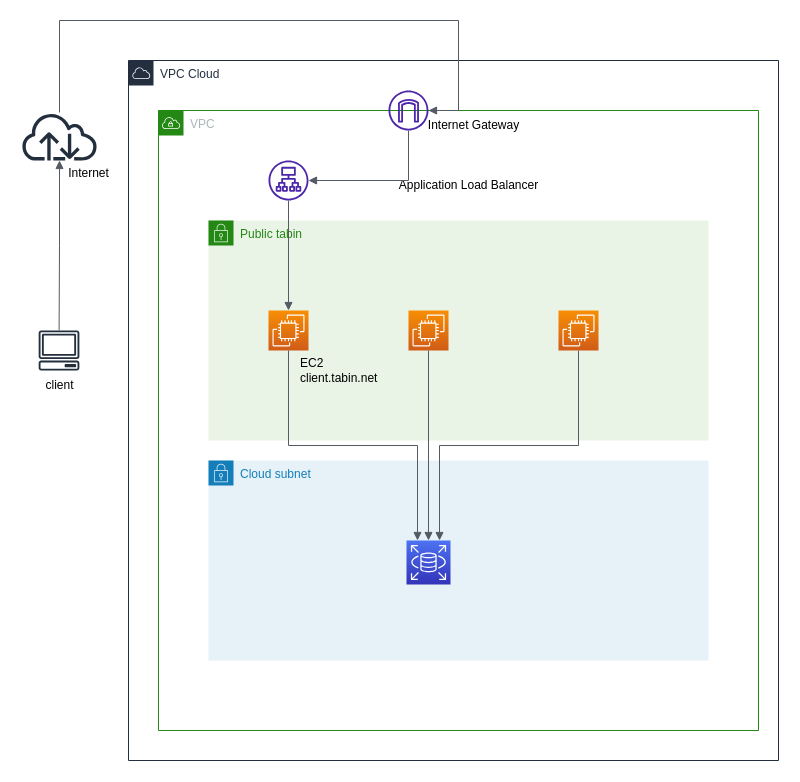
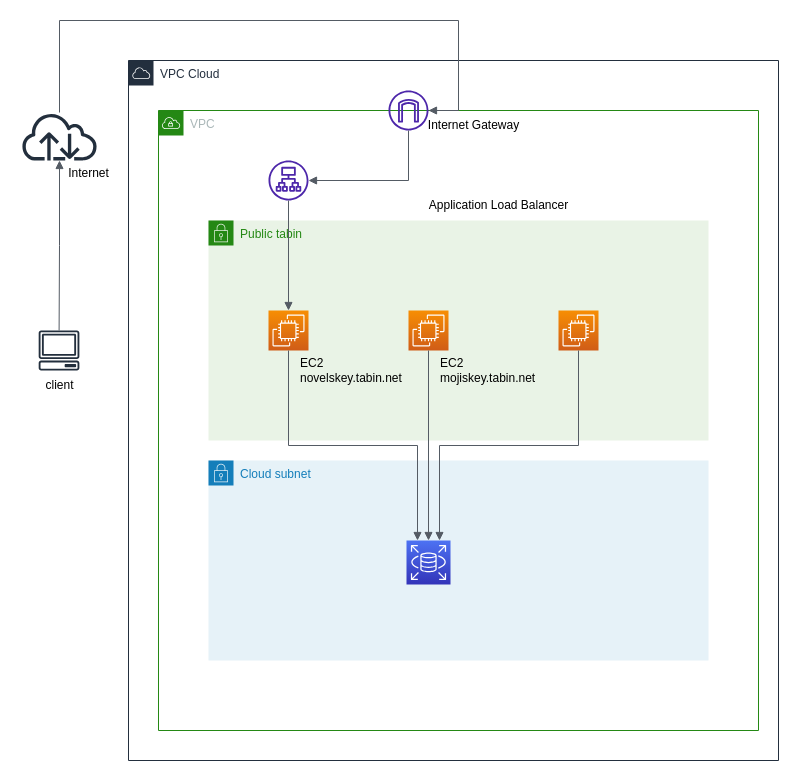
node "Application Load Balancer": moved (469, 186) -> (499, 206)
node "EC2 client.tabin.net": label "EC2 client.tabin.net" -> "EC2 novelskey.tabin.net"
node "EC2 mojiskey.tabin.net": added
